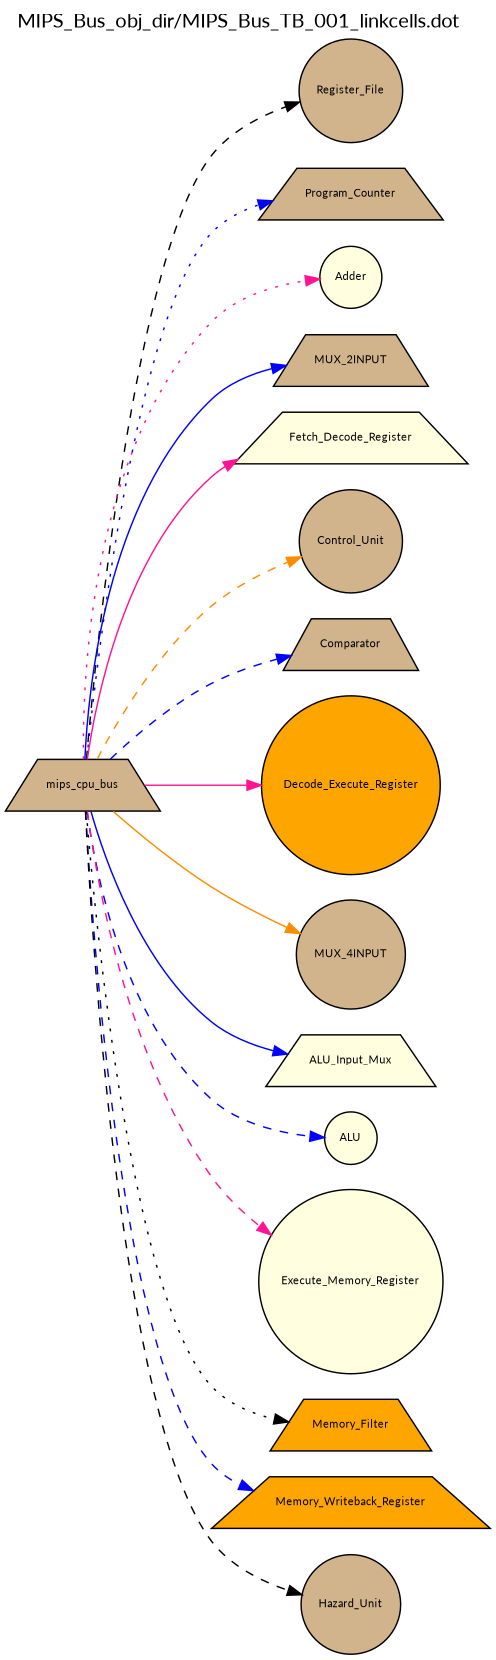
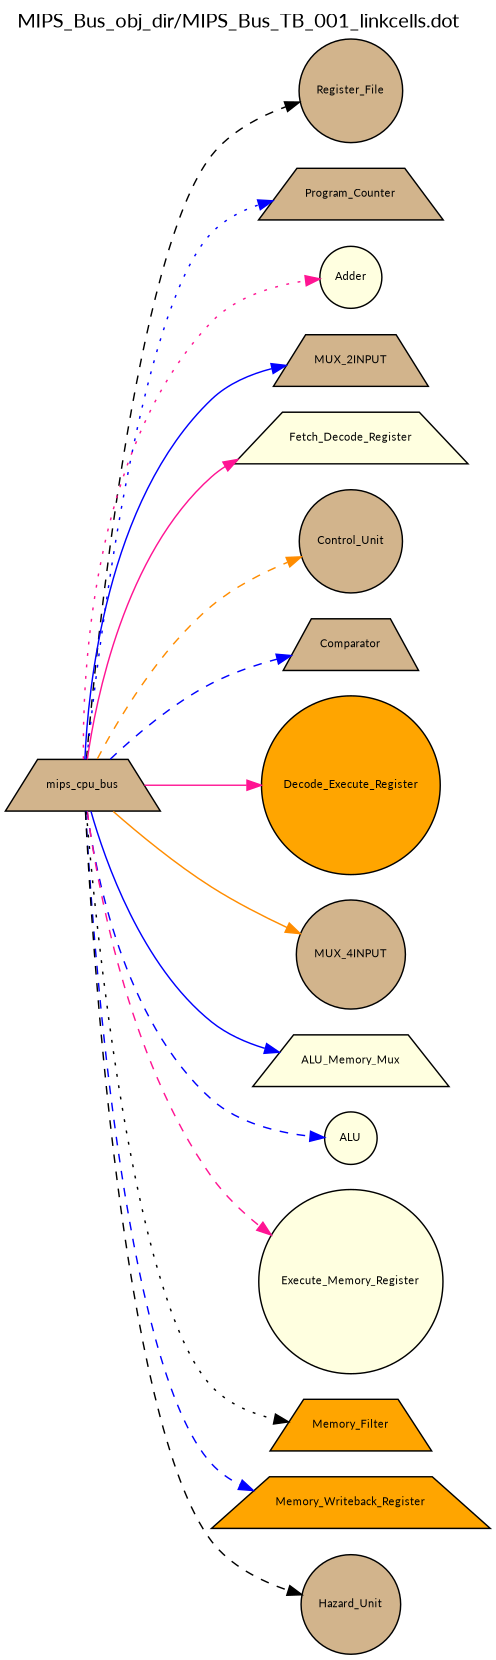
node "ALU_Input_Mux": label "ALU_Input_Mux" -> "ALU_Memory_Mux"
